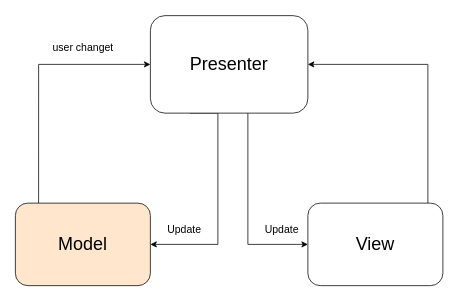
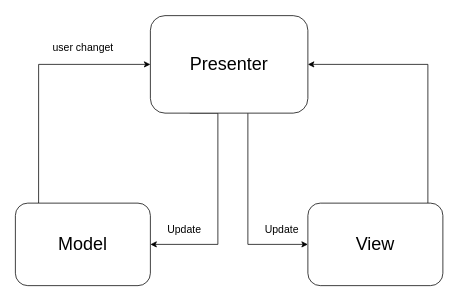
node "Model": fillcolor #ffe6cc -> #ffffff
